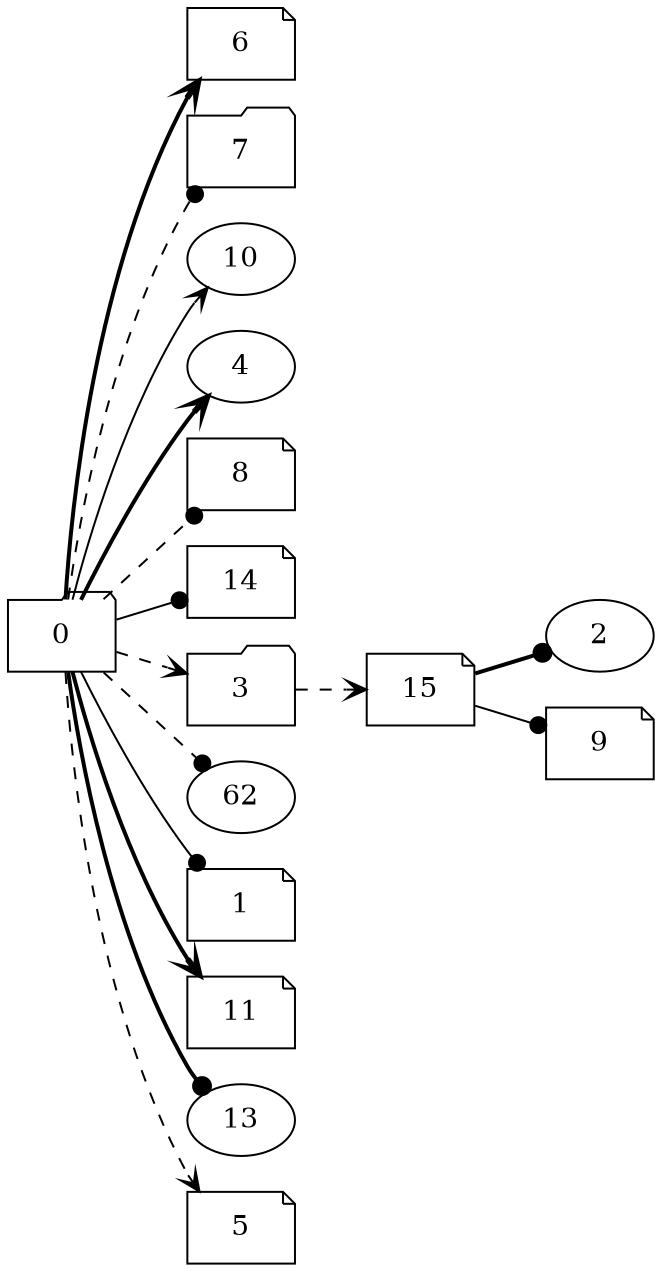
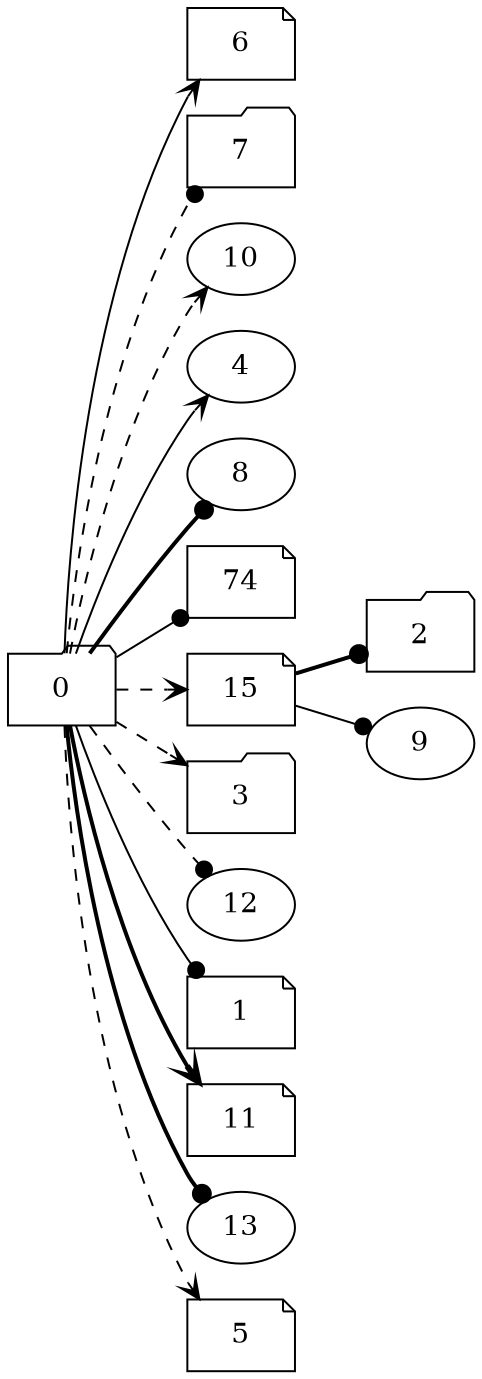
edge "0" -> "6": style bold -> solid
edge "0" -> "10": style solid -> dashed
node "8": shape note -> ellipse
edge "0" -> "4": style bold -> solid
edge "0" -> "8": style dashed -> bold
node "14": label "14" -> "74"
node "2": shape ellipse -> folder
edge "3" -> "15": now "0" -> "15"
node "9": shape note -> ellipse
node "62": label "62" -> "12"
